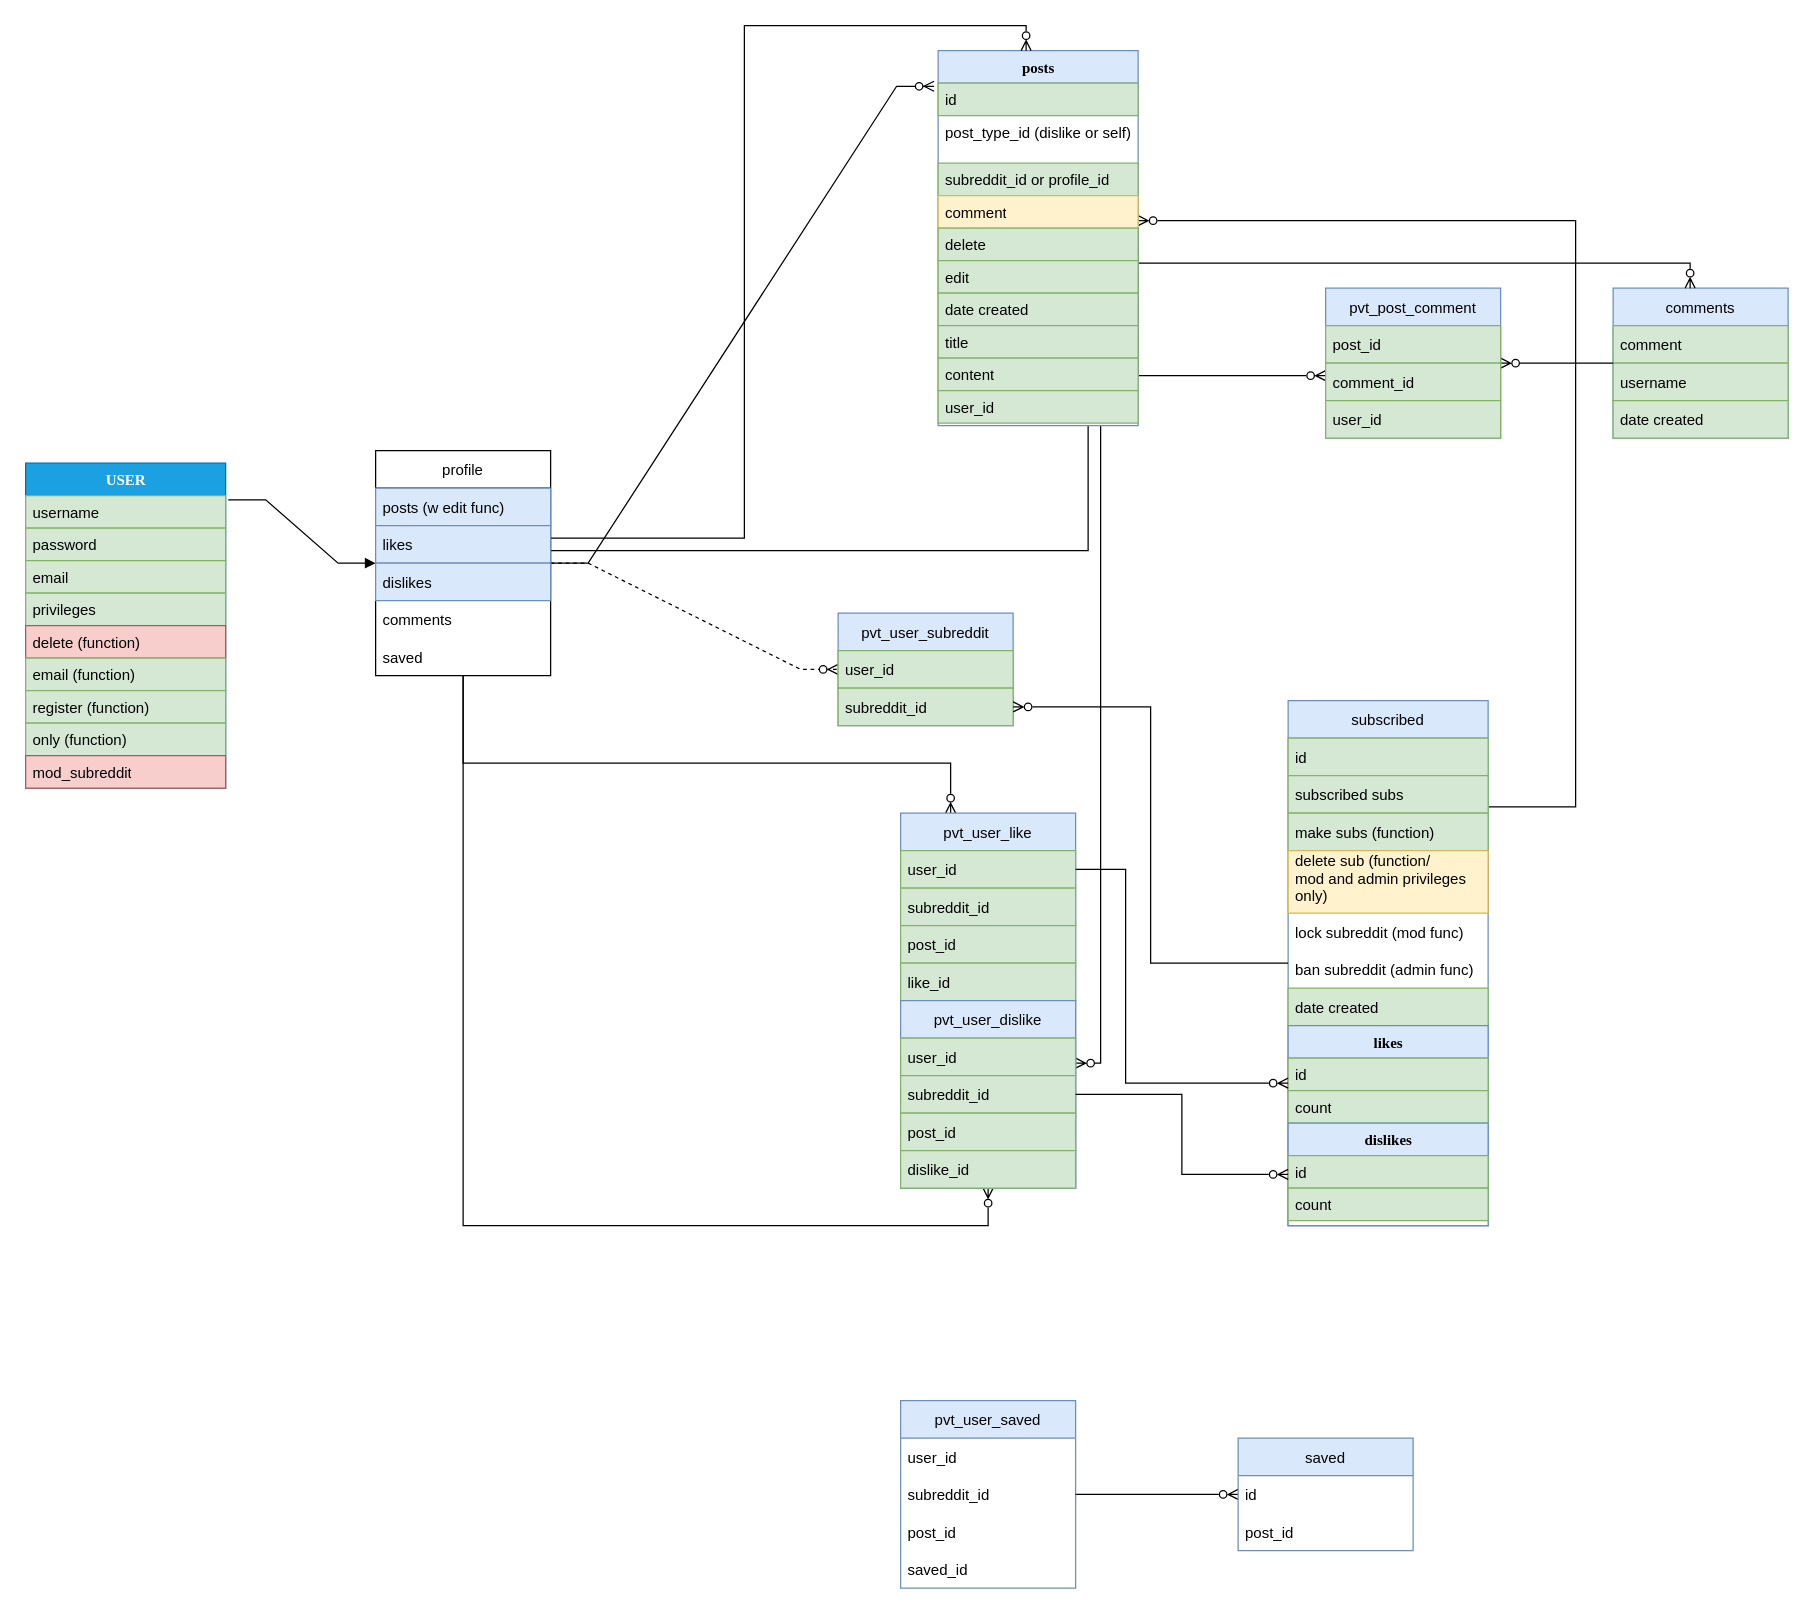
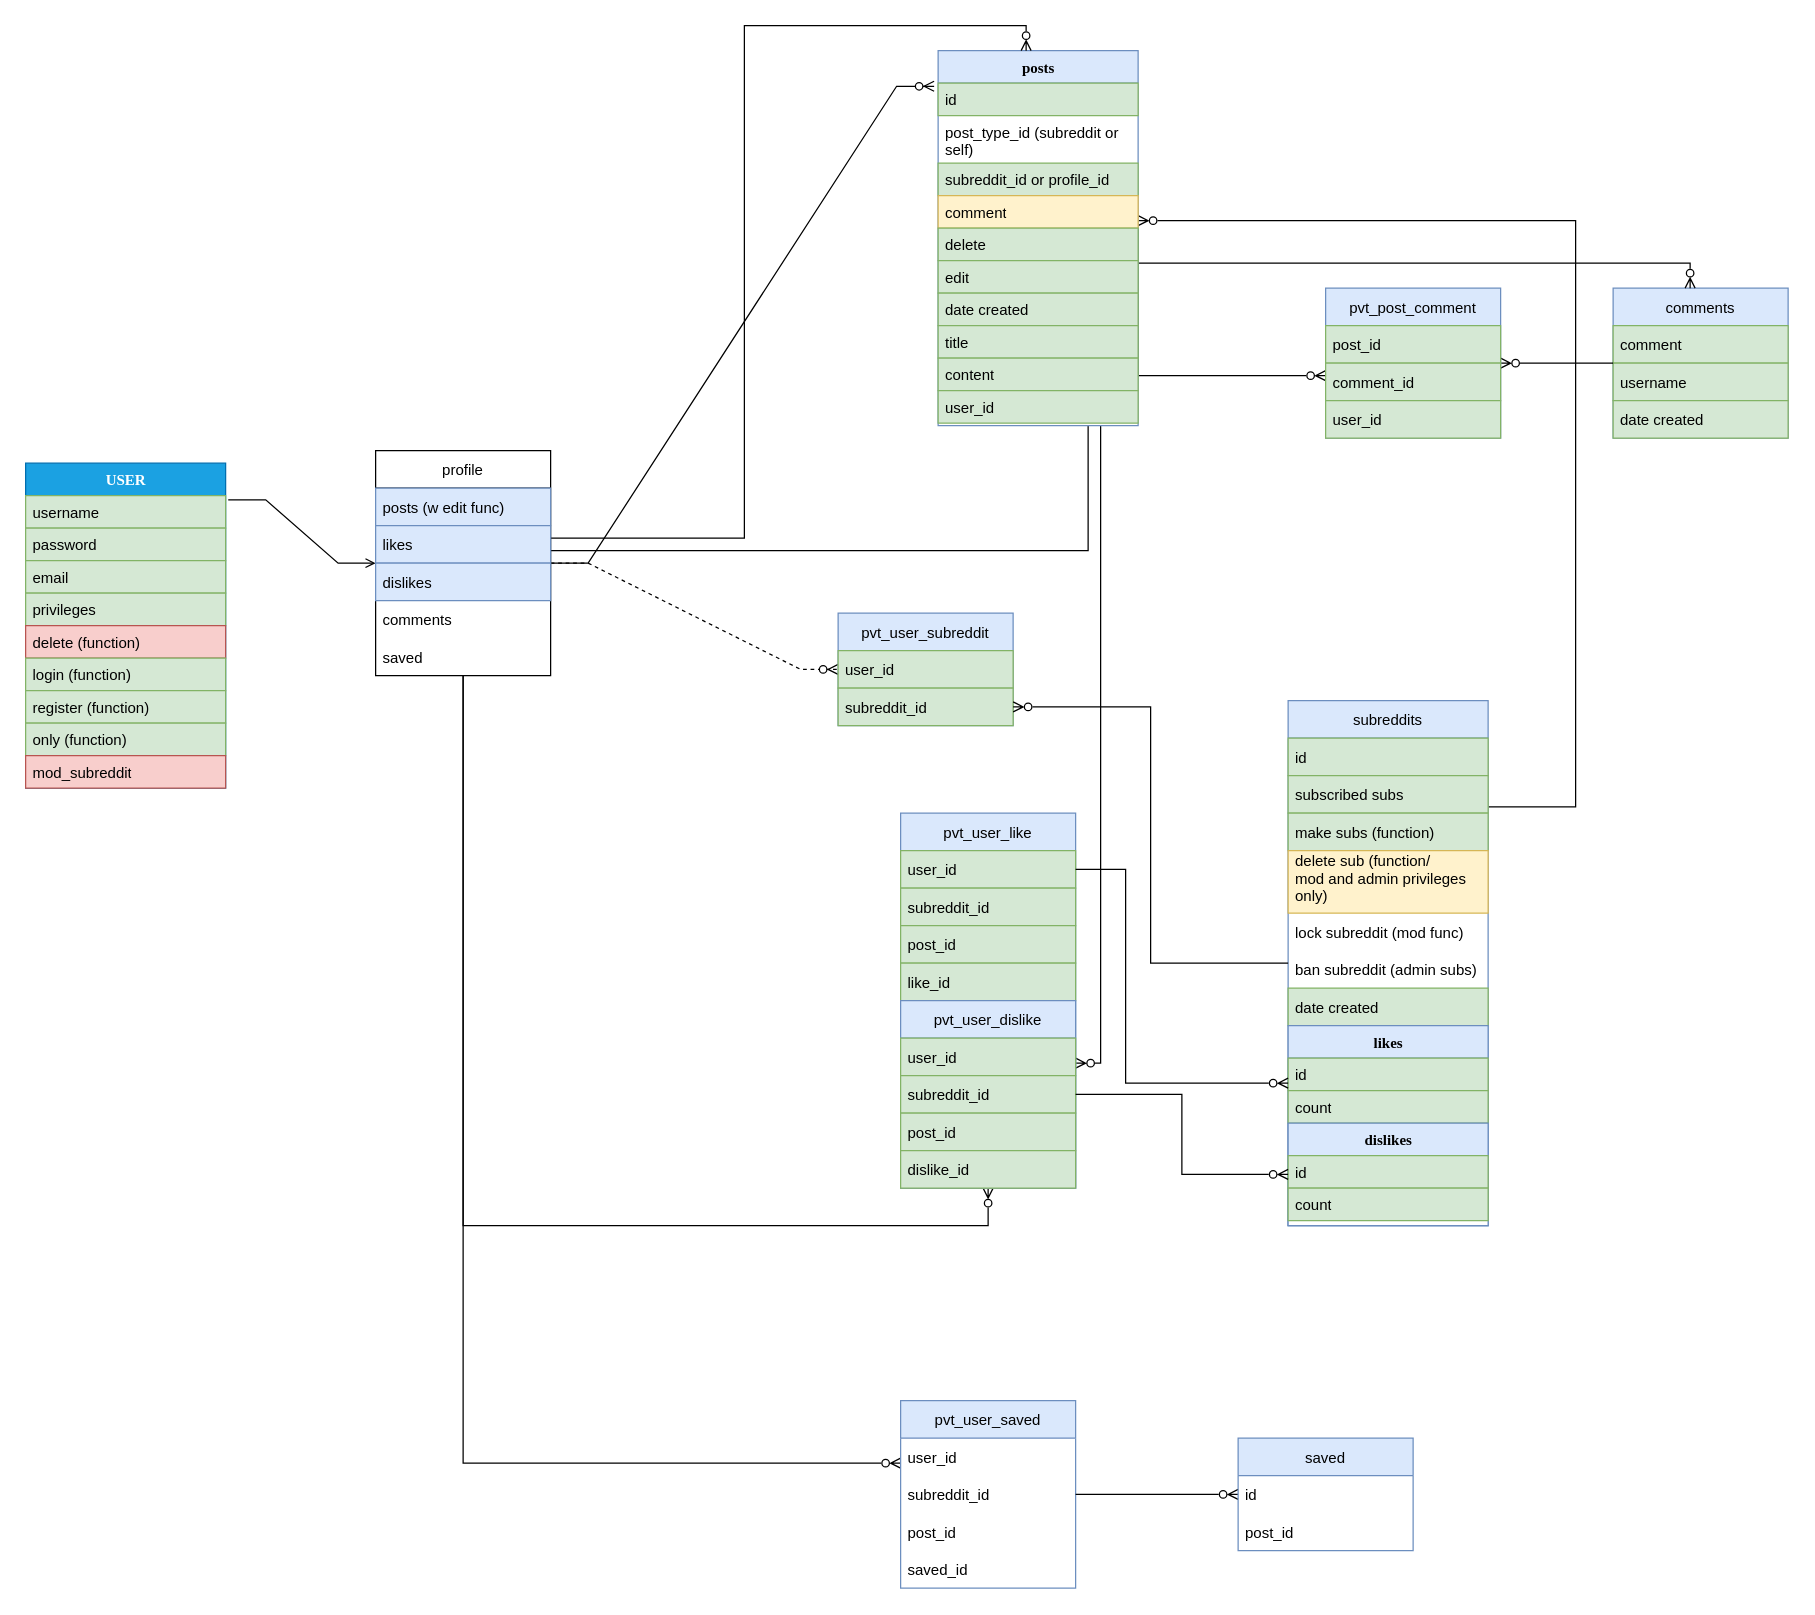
node "post_type_id (dislike or self)": label "post_type_id (dislike or self)" -> "post_type_id (subreddit or self)"
edge "USER" -> "profile": arrowhead block -> open
node "email (function)": label "email (function)" -> "login (function)"
node "subscribed": label "subscribed" -> "subreddits"
edge "profile" -> "pvt_user_like": removed
node "ban subreddit (admin func)": label "ban subreddit (admin func)" -> "ban subreddit (admin subs)"
edge "profile" -> "pvt_user_saved": added
